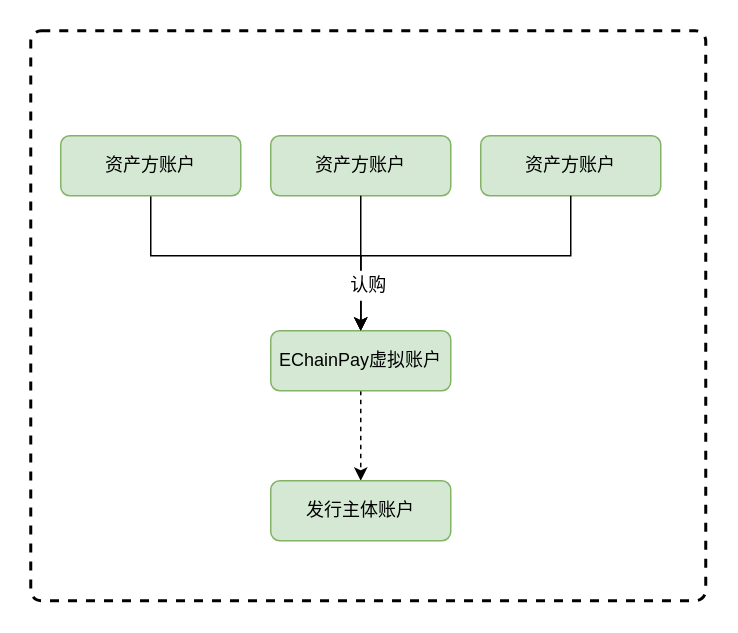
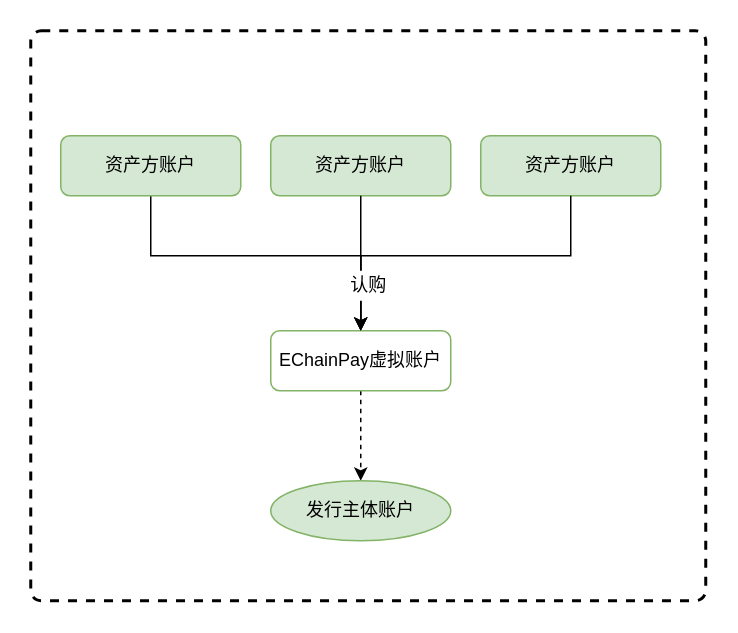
node "EChainPay虚拟账户": fillcolor #d5e8d4 -> #ffffff
node "发行主体账户": shape rounded rectangle -> ellipse
